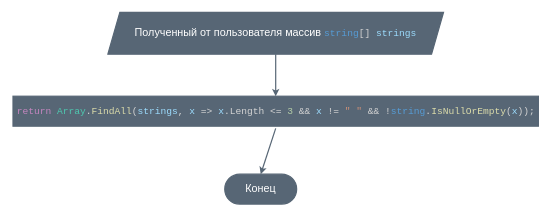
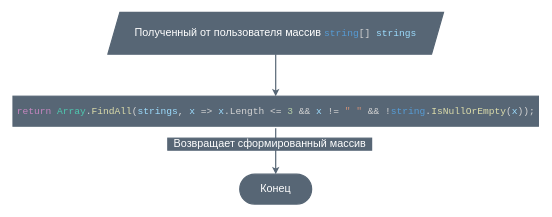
node "Возвращает сформированный массив": added
node "Конец": moved (261, 189) -> (276, 189)
